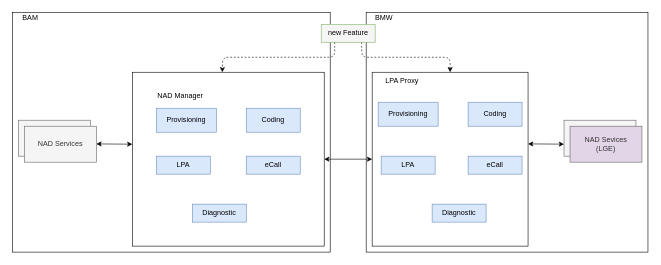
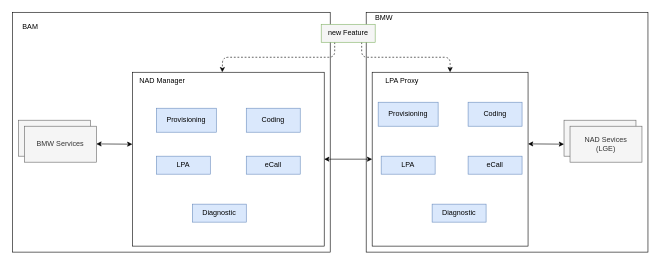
node "BAM": moved (30, 18) -> (30, 27)
node "NAD Manager": moved (180, 96) -> (162, 81)
node "NAD Services": label "NAD Services" -> "BMW Services"
node "NAD Sevices (LGE)": fillcolor #e1d5e7 -> #f5f5f5
